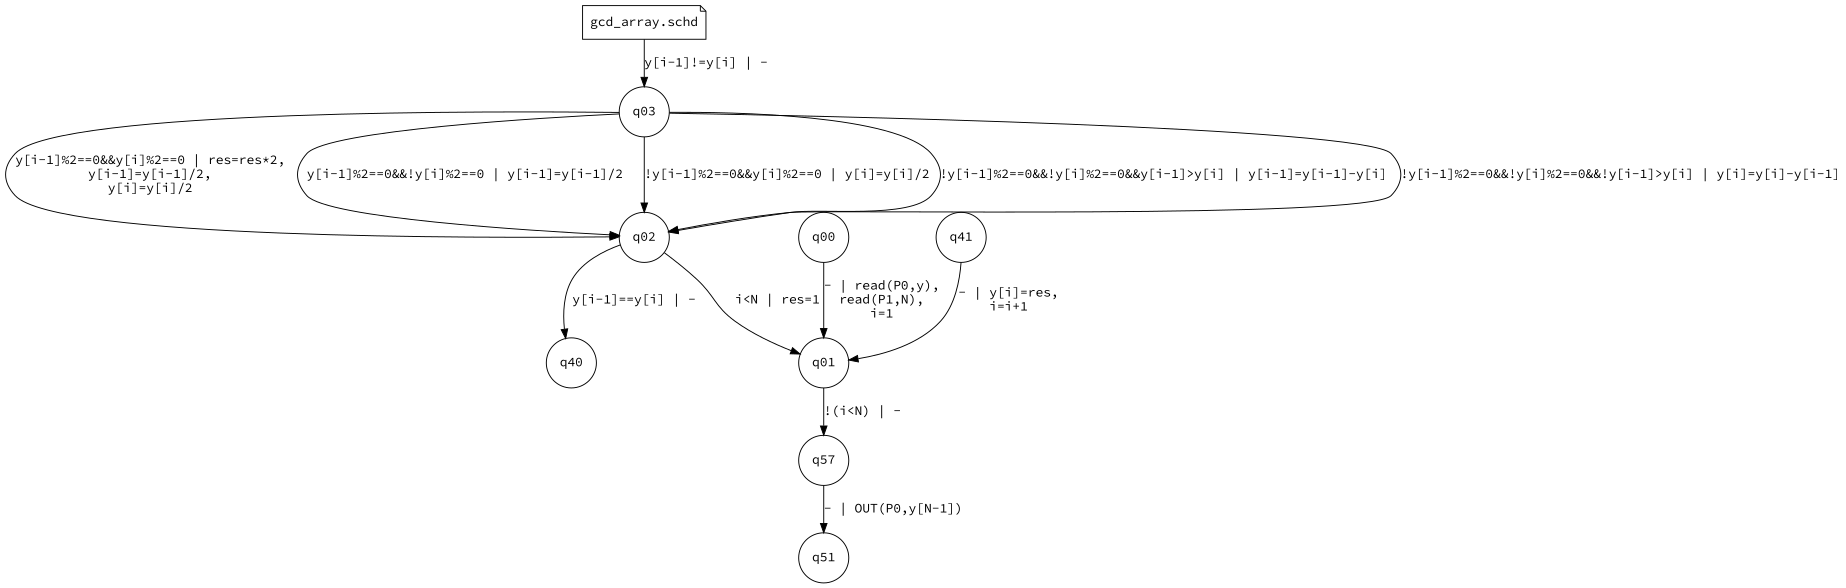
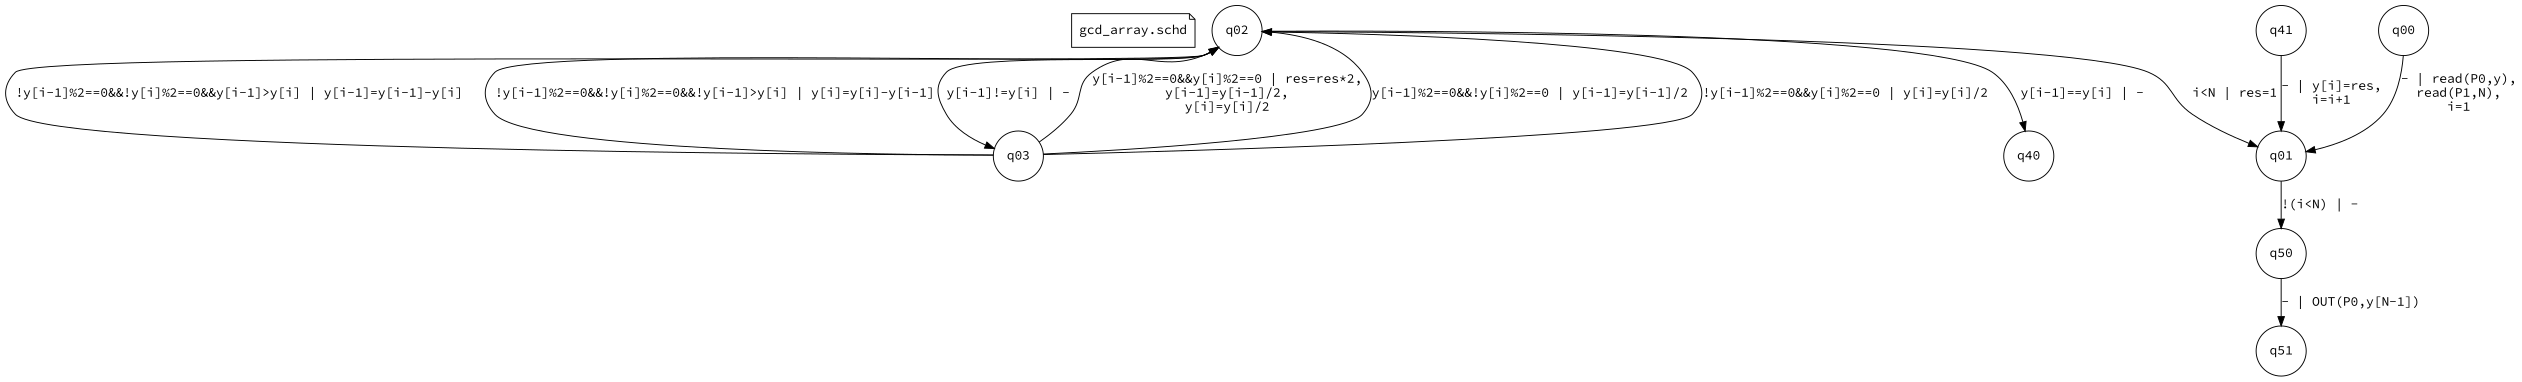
edge "gcd_array.schd" -> "q03": now "q02" -> "q03"
node "q57": label "q57" -> "q50"
